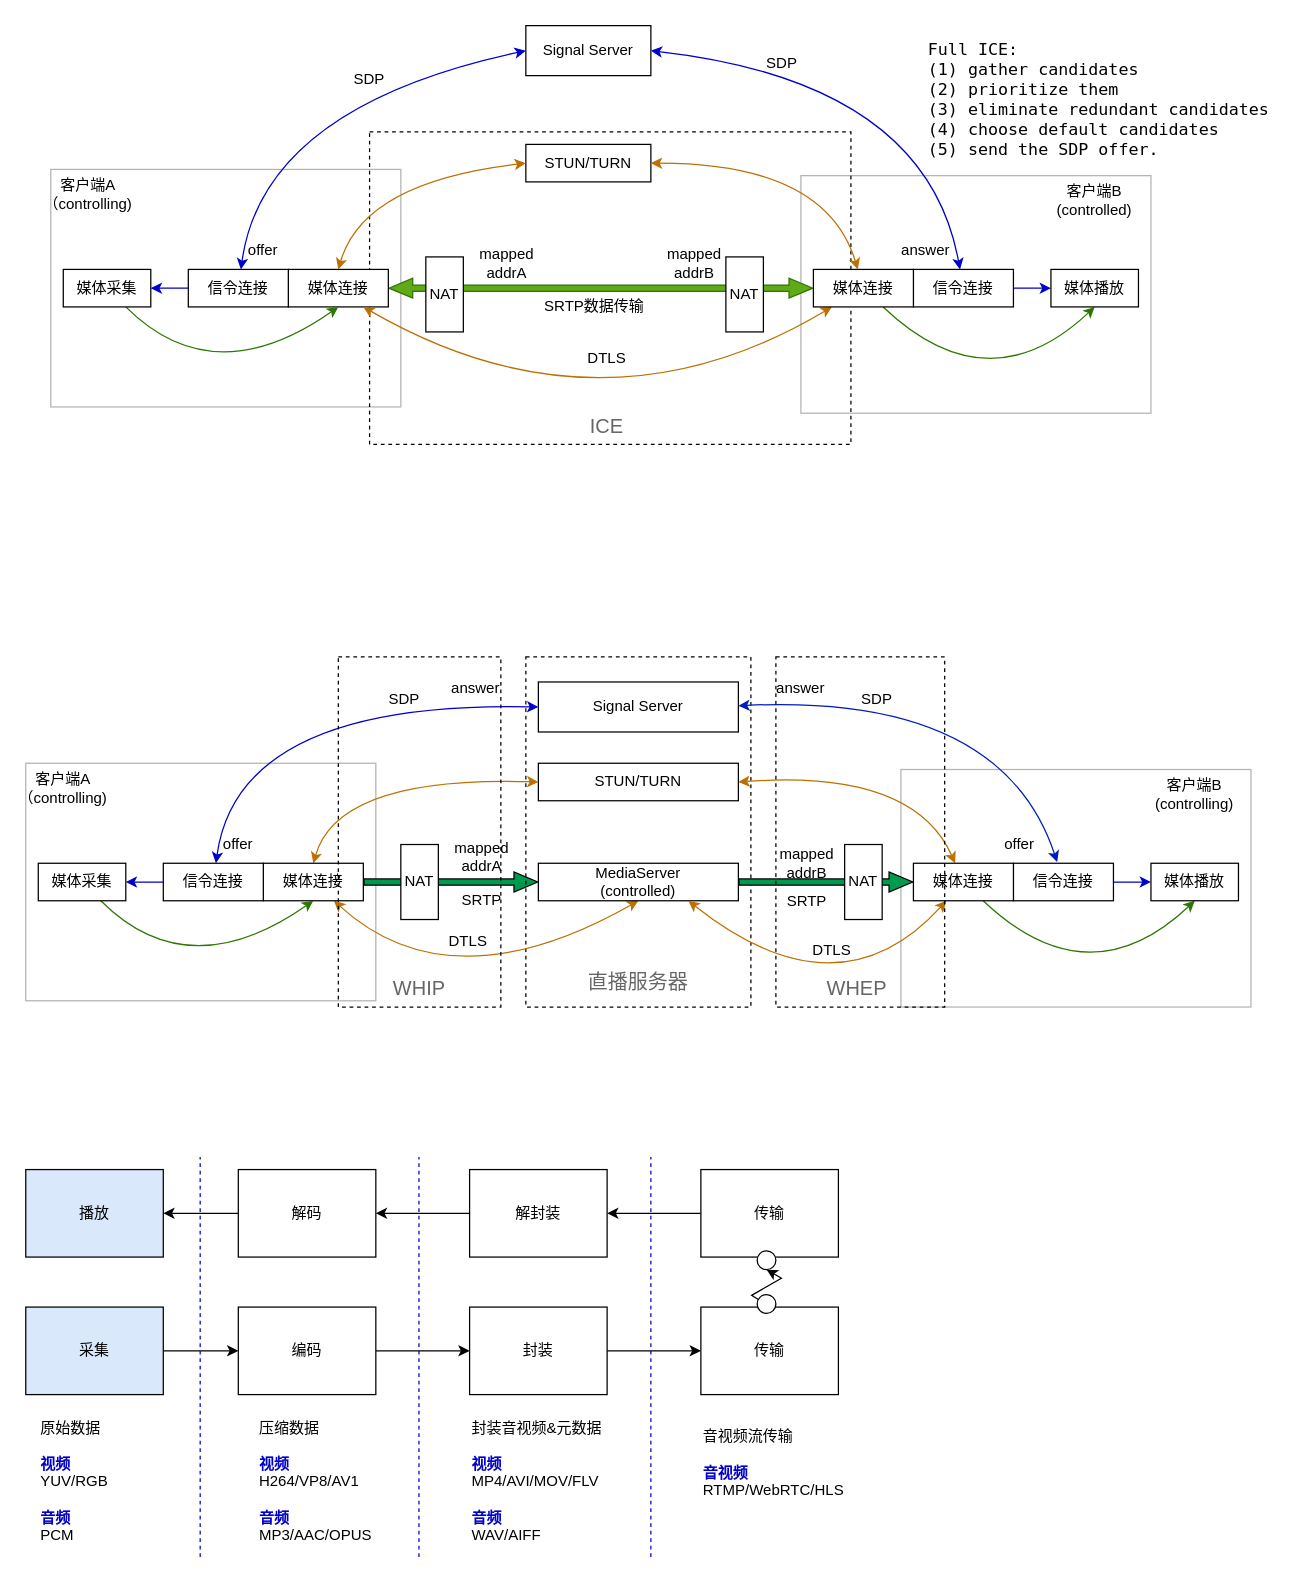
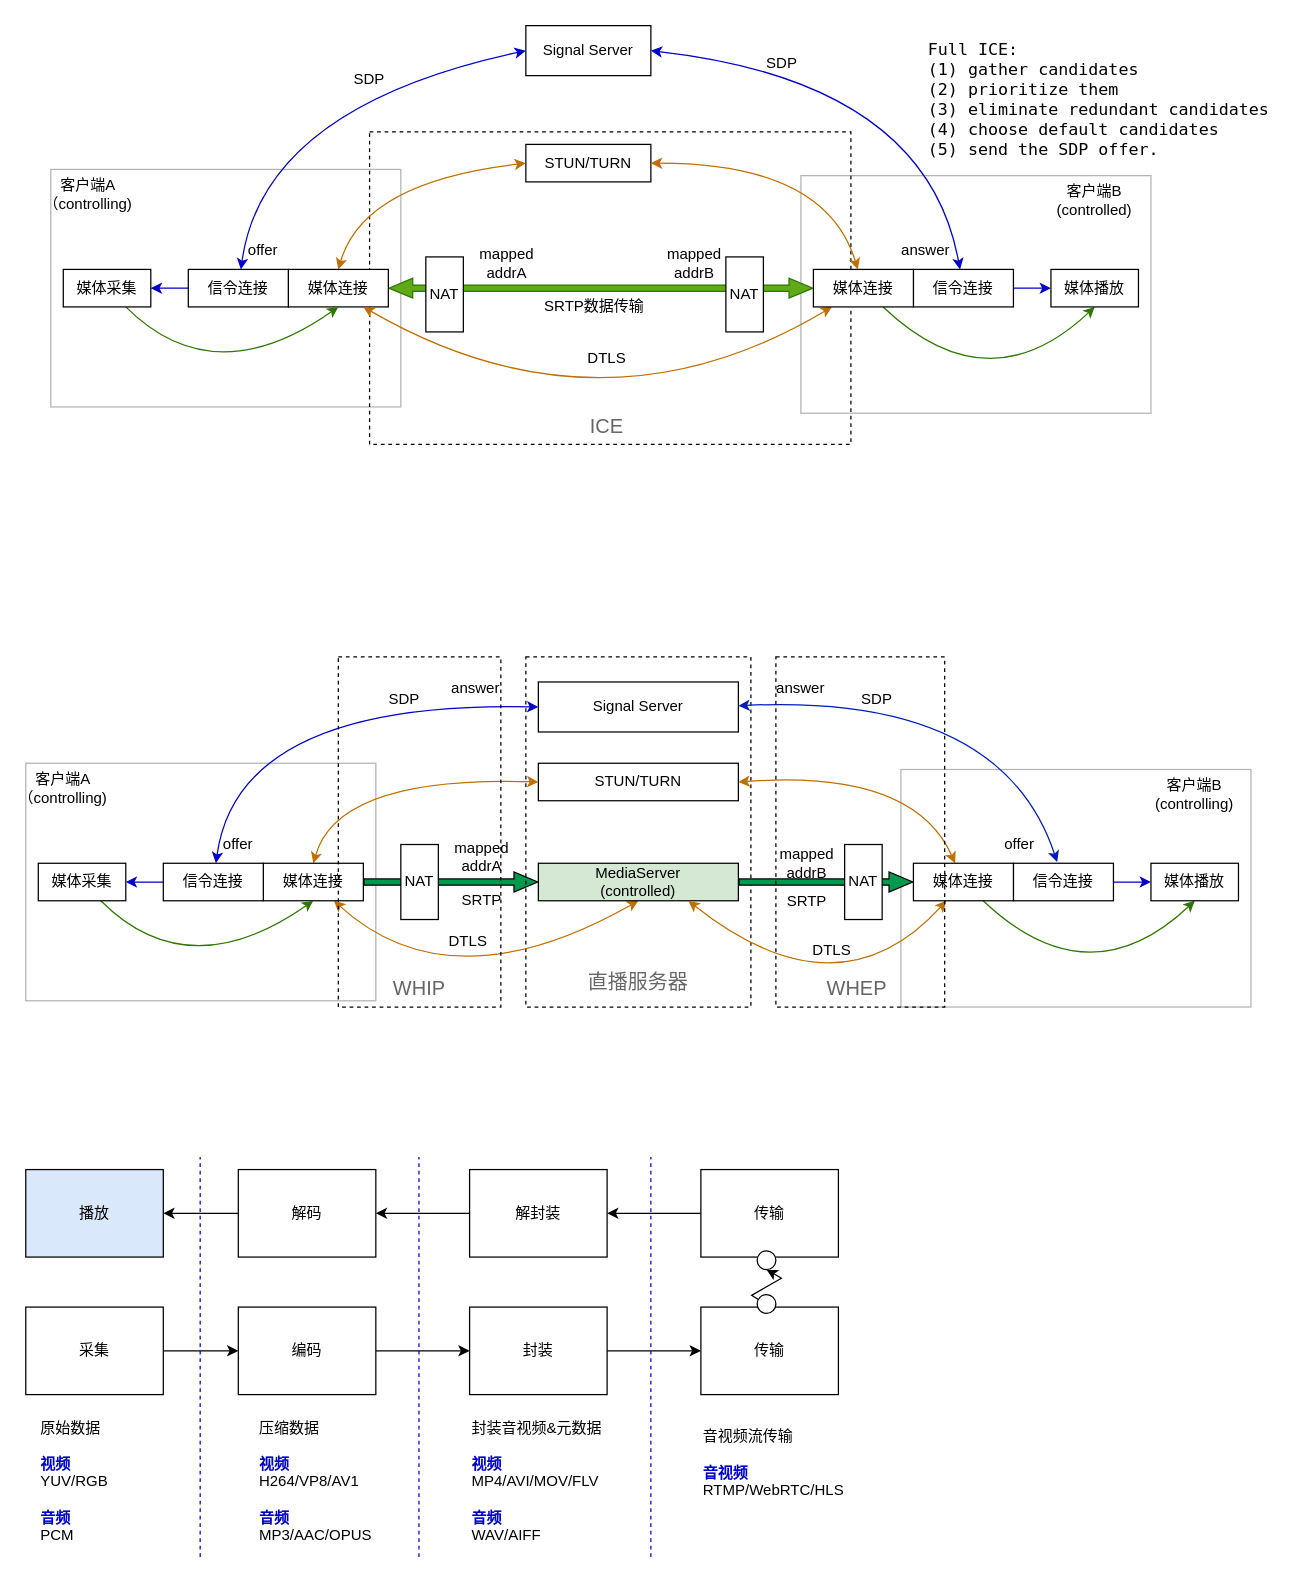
node "MediaServer (controlled)": fillcolor #ffffff -> #d5e8d4
node "采集": fillcolor #dae8fc -> #ffffff
